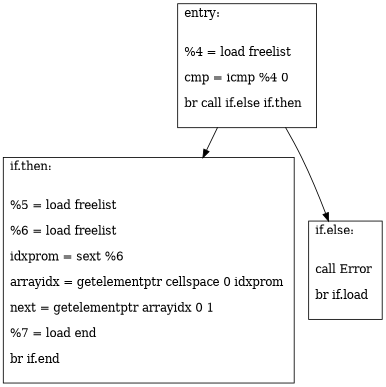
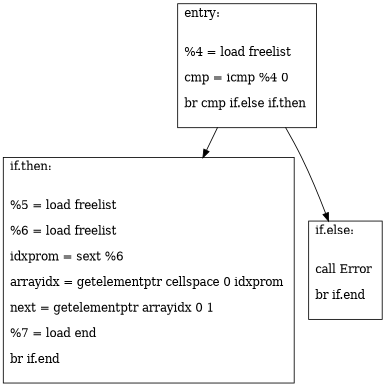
node "entry:": text "br call if.else if.then" -> "br cmp if.else if.then"
node "if.else:": text "br if.load" -> "br if.end"
